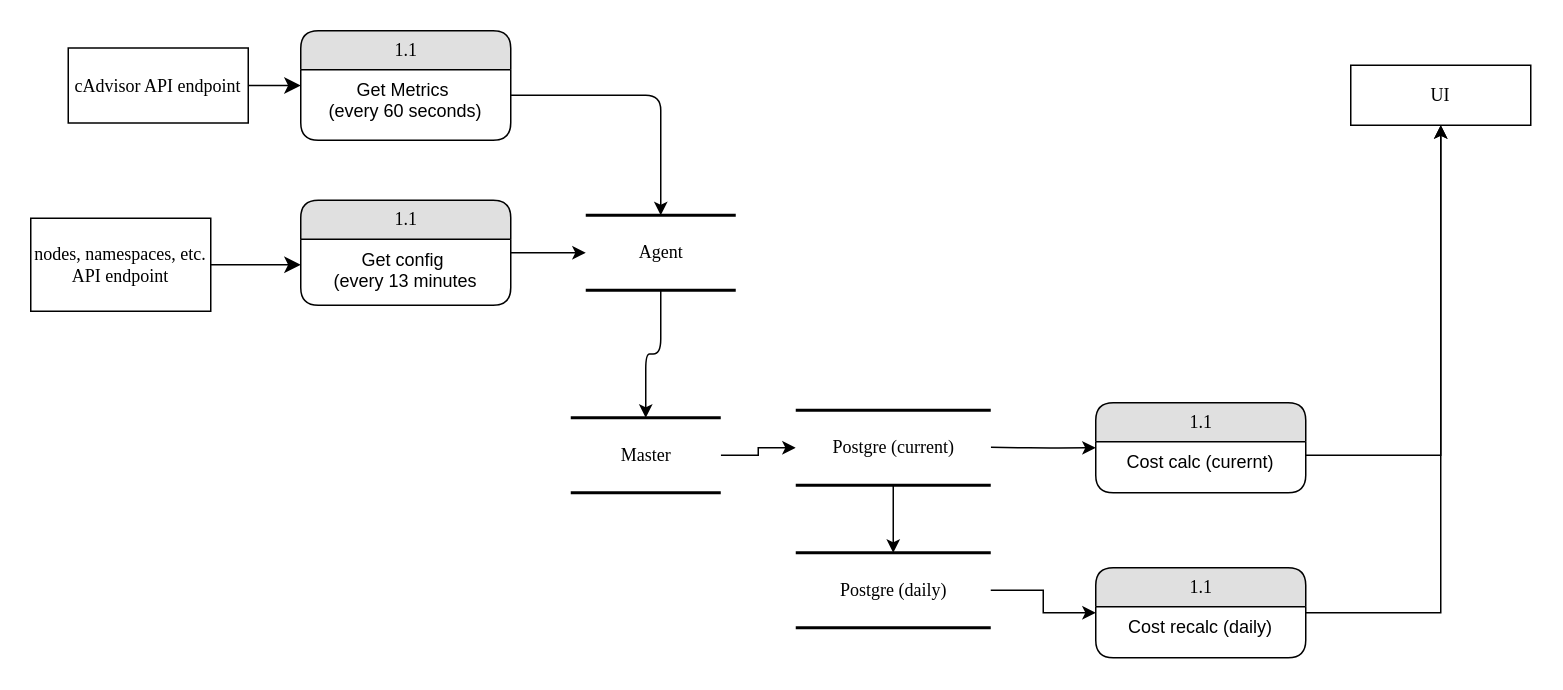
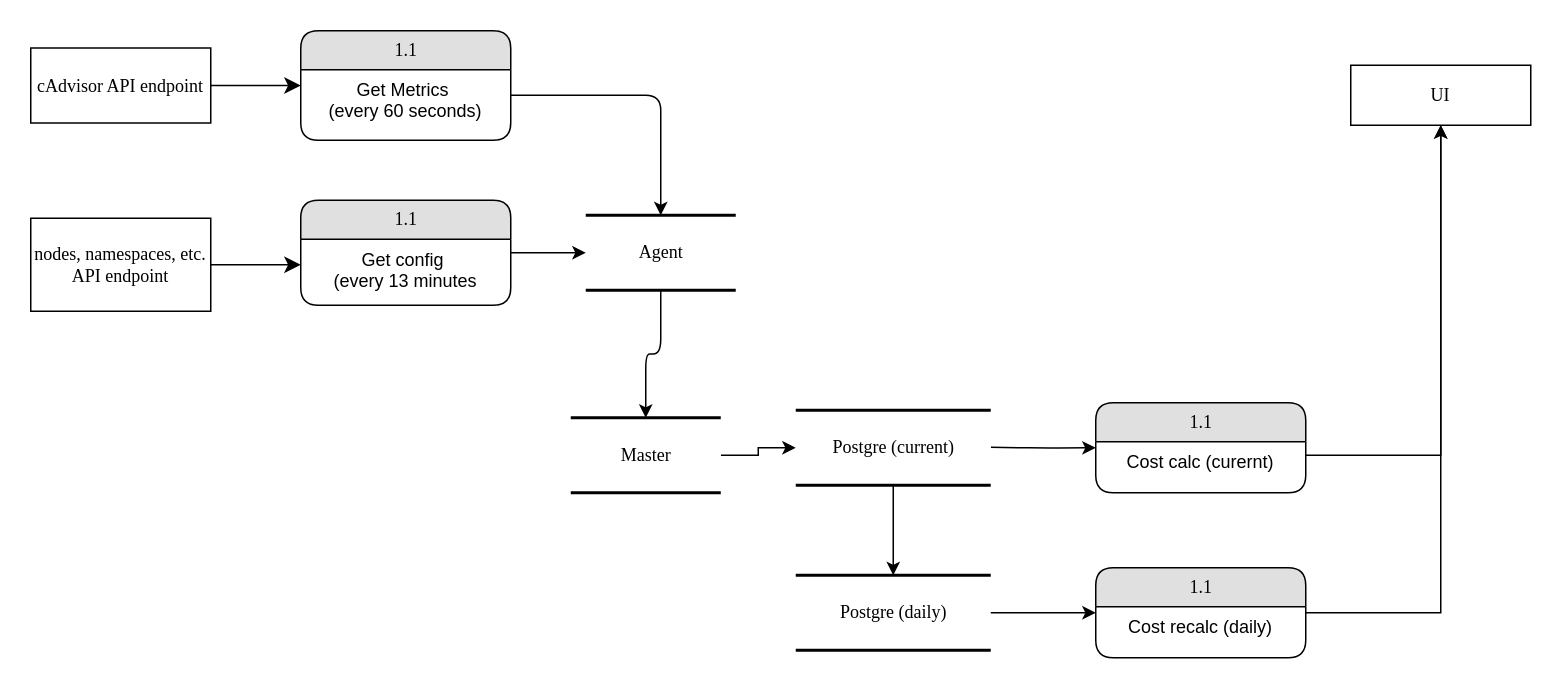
node "cAdvisor API endpoint": moved (158, 86) -> (121, 86)
node "Postgre (daily)": moved (893, 590) -> (893, 613)
